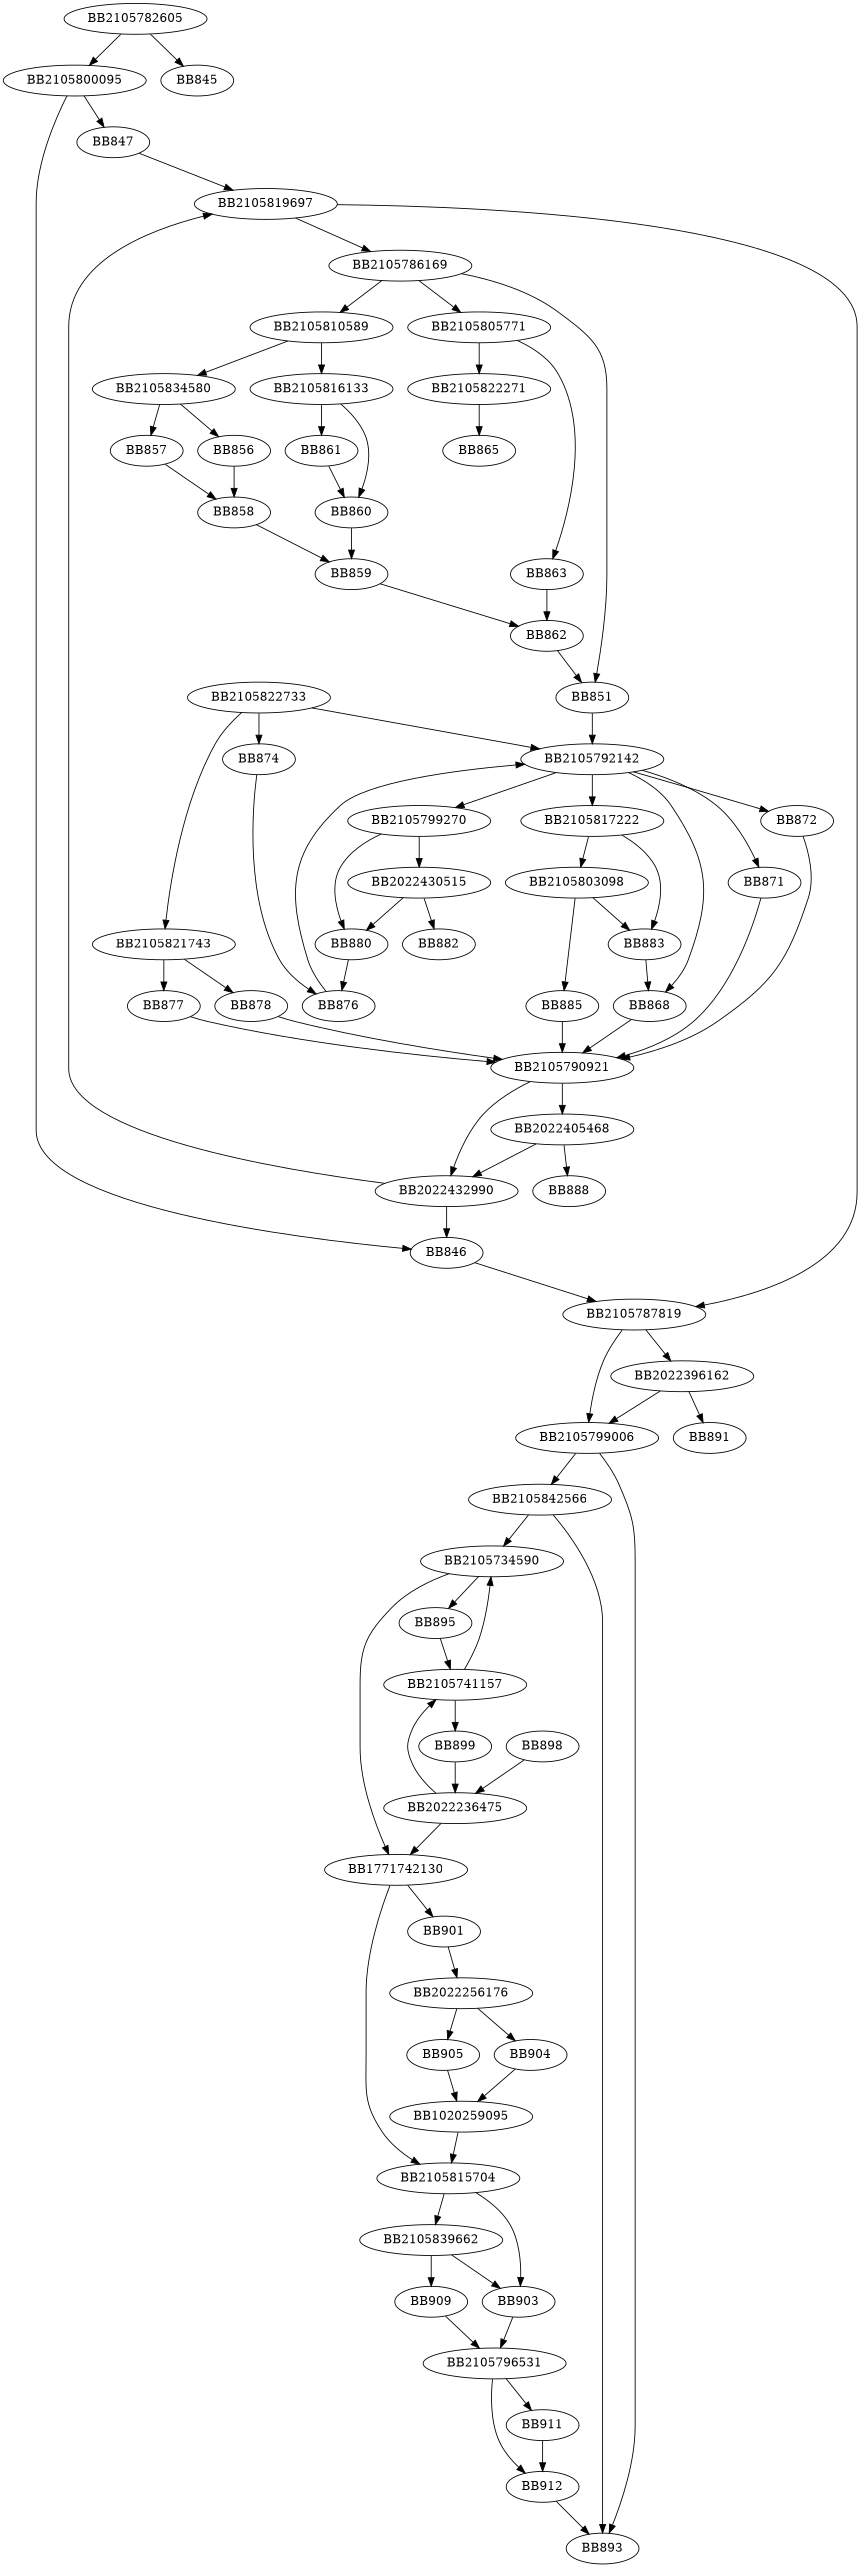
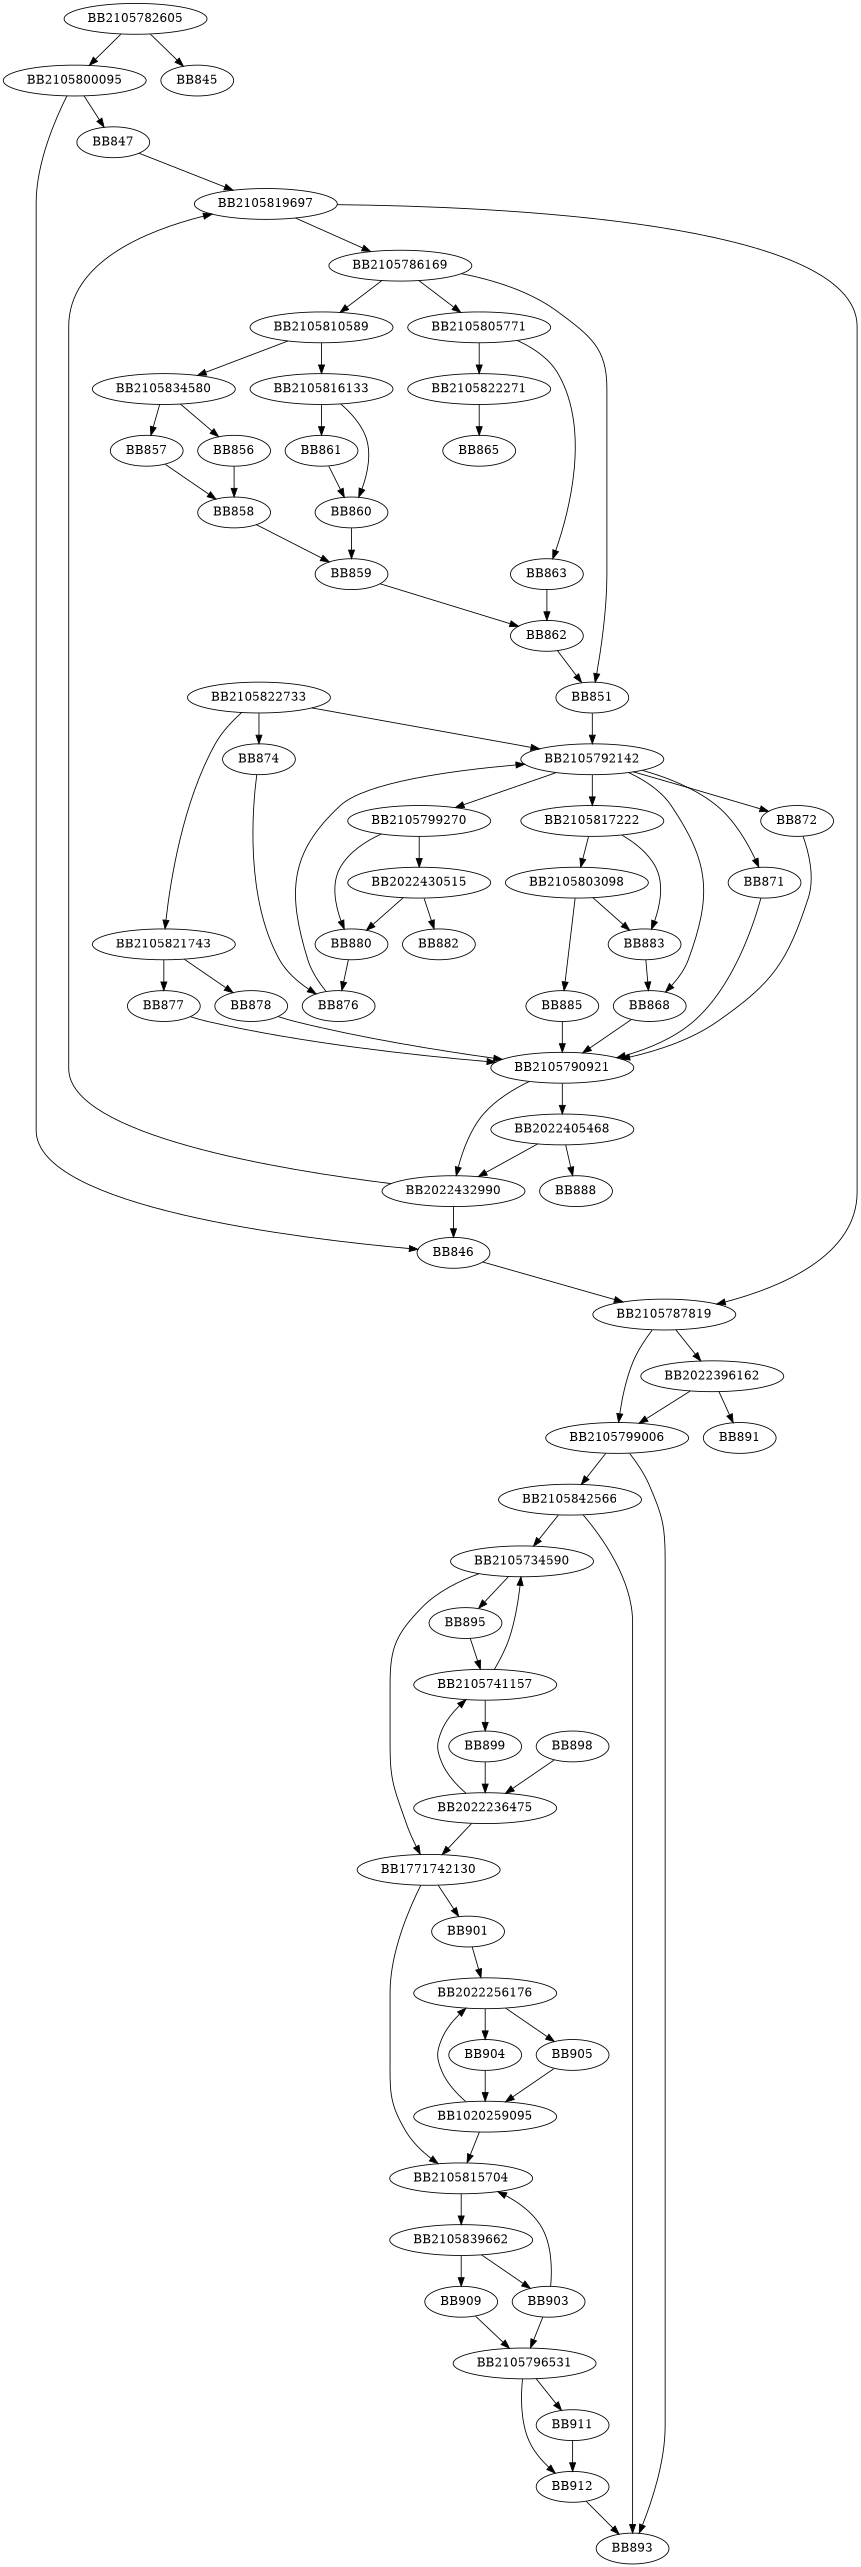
edge "BB1020259095" -> "BB2022256176": added
edge "BB2105815704" -> "BB903": reversed
